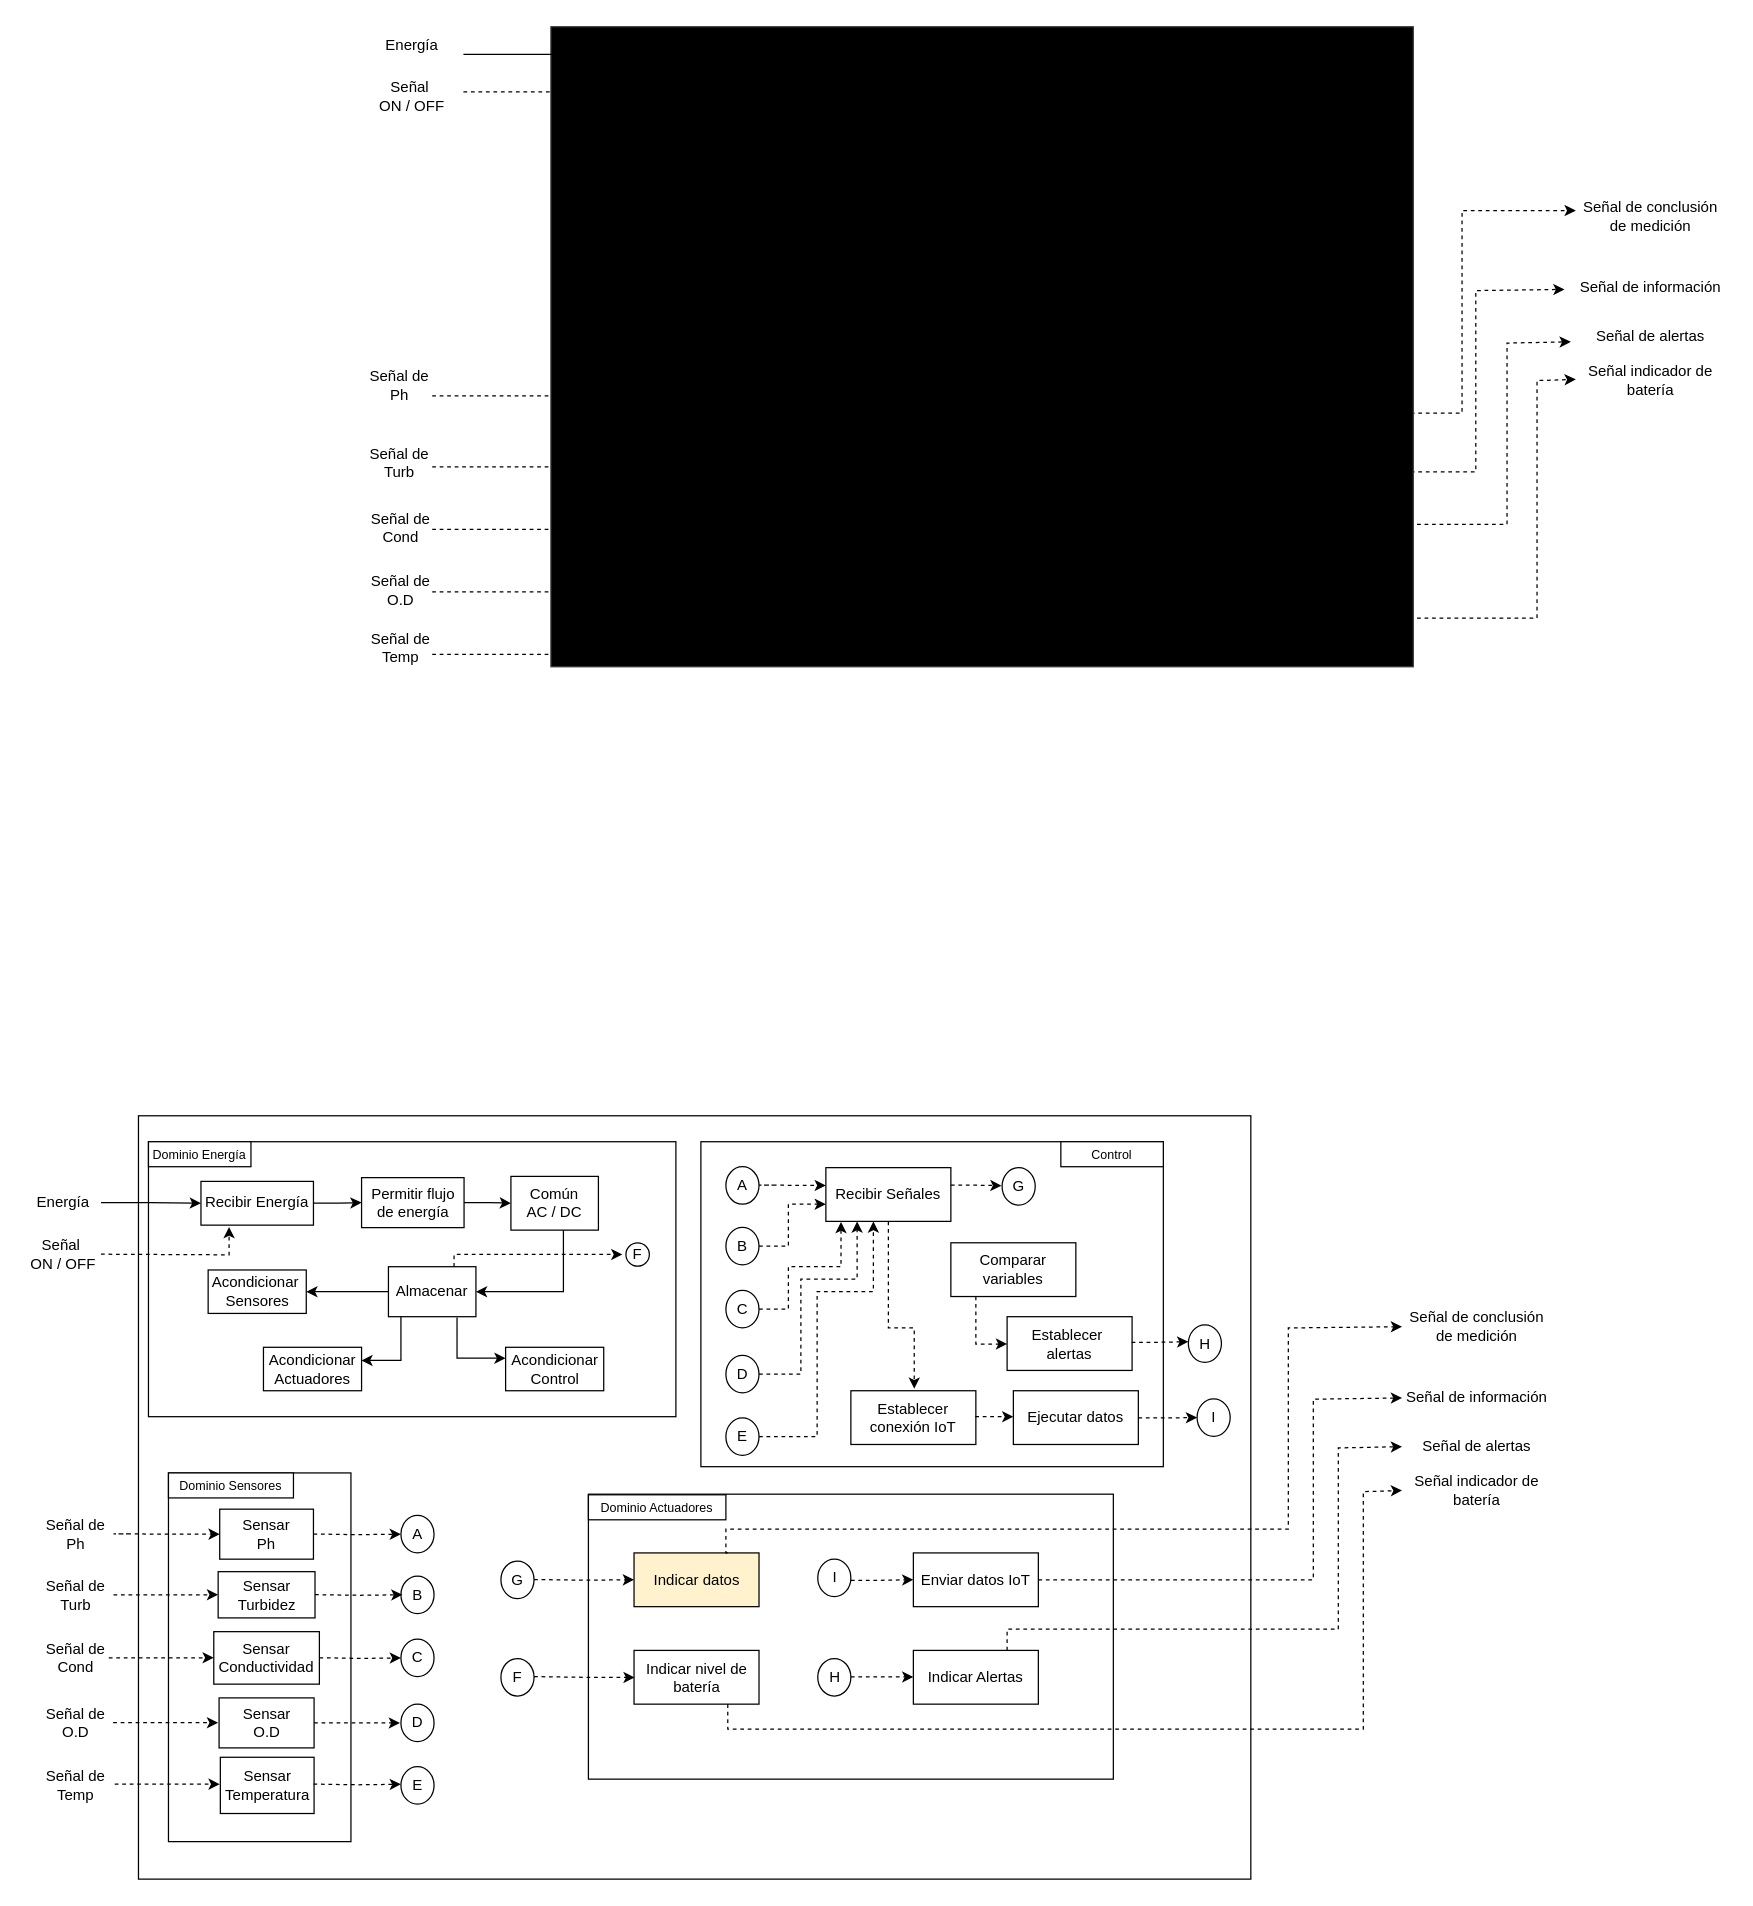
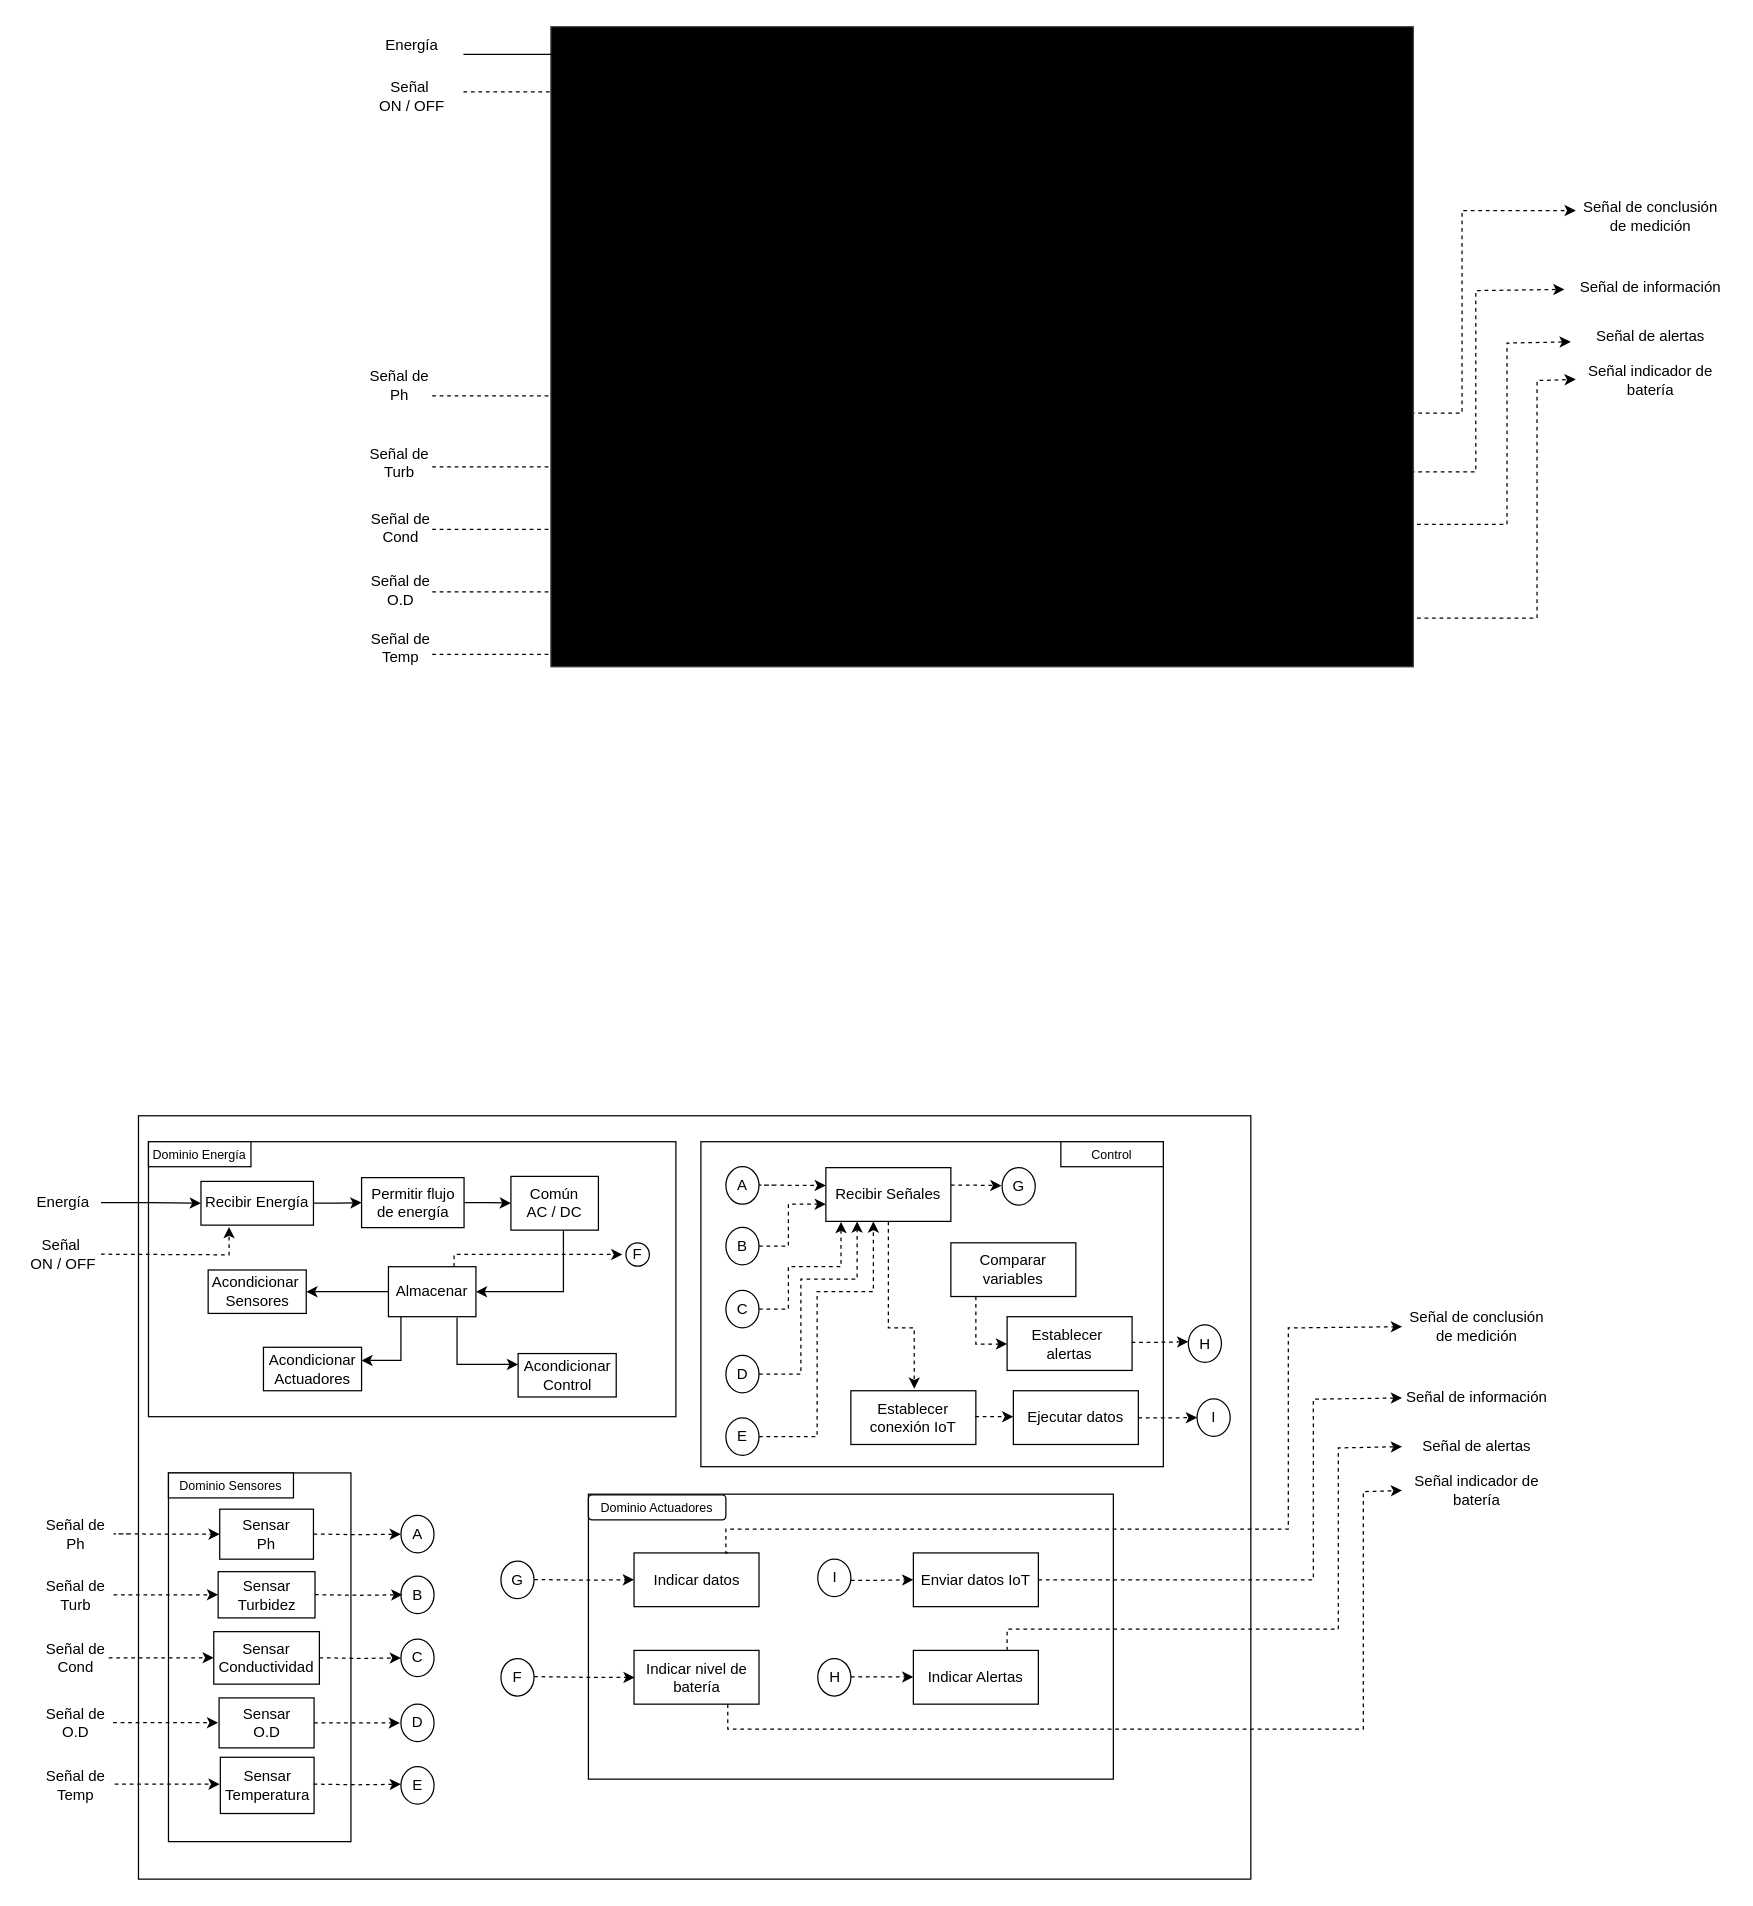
node "Acondicionar Control": moved (554, 1369) -> (567, 1375)
node "Dominio Actuadores": shape rectangle -> rounded rectangle
node "Indicar datos": fillcolor #fff2cc -> #ffffff
